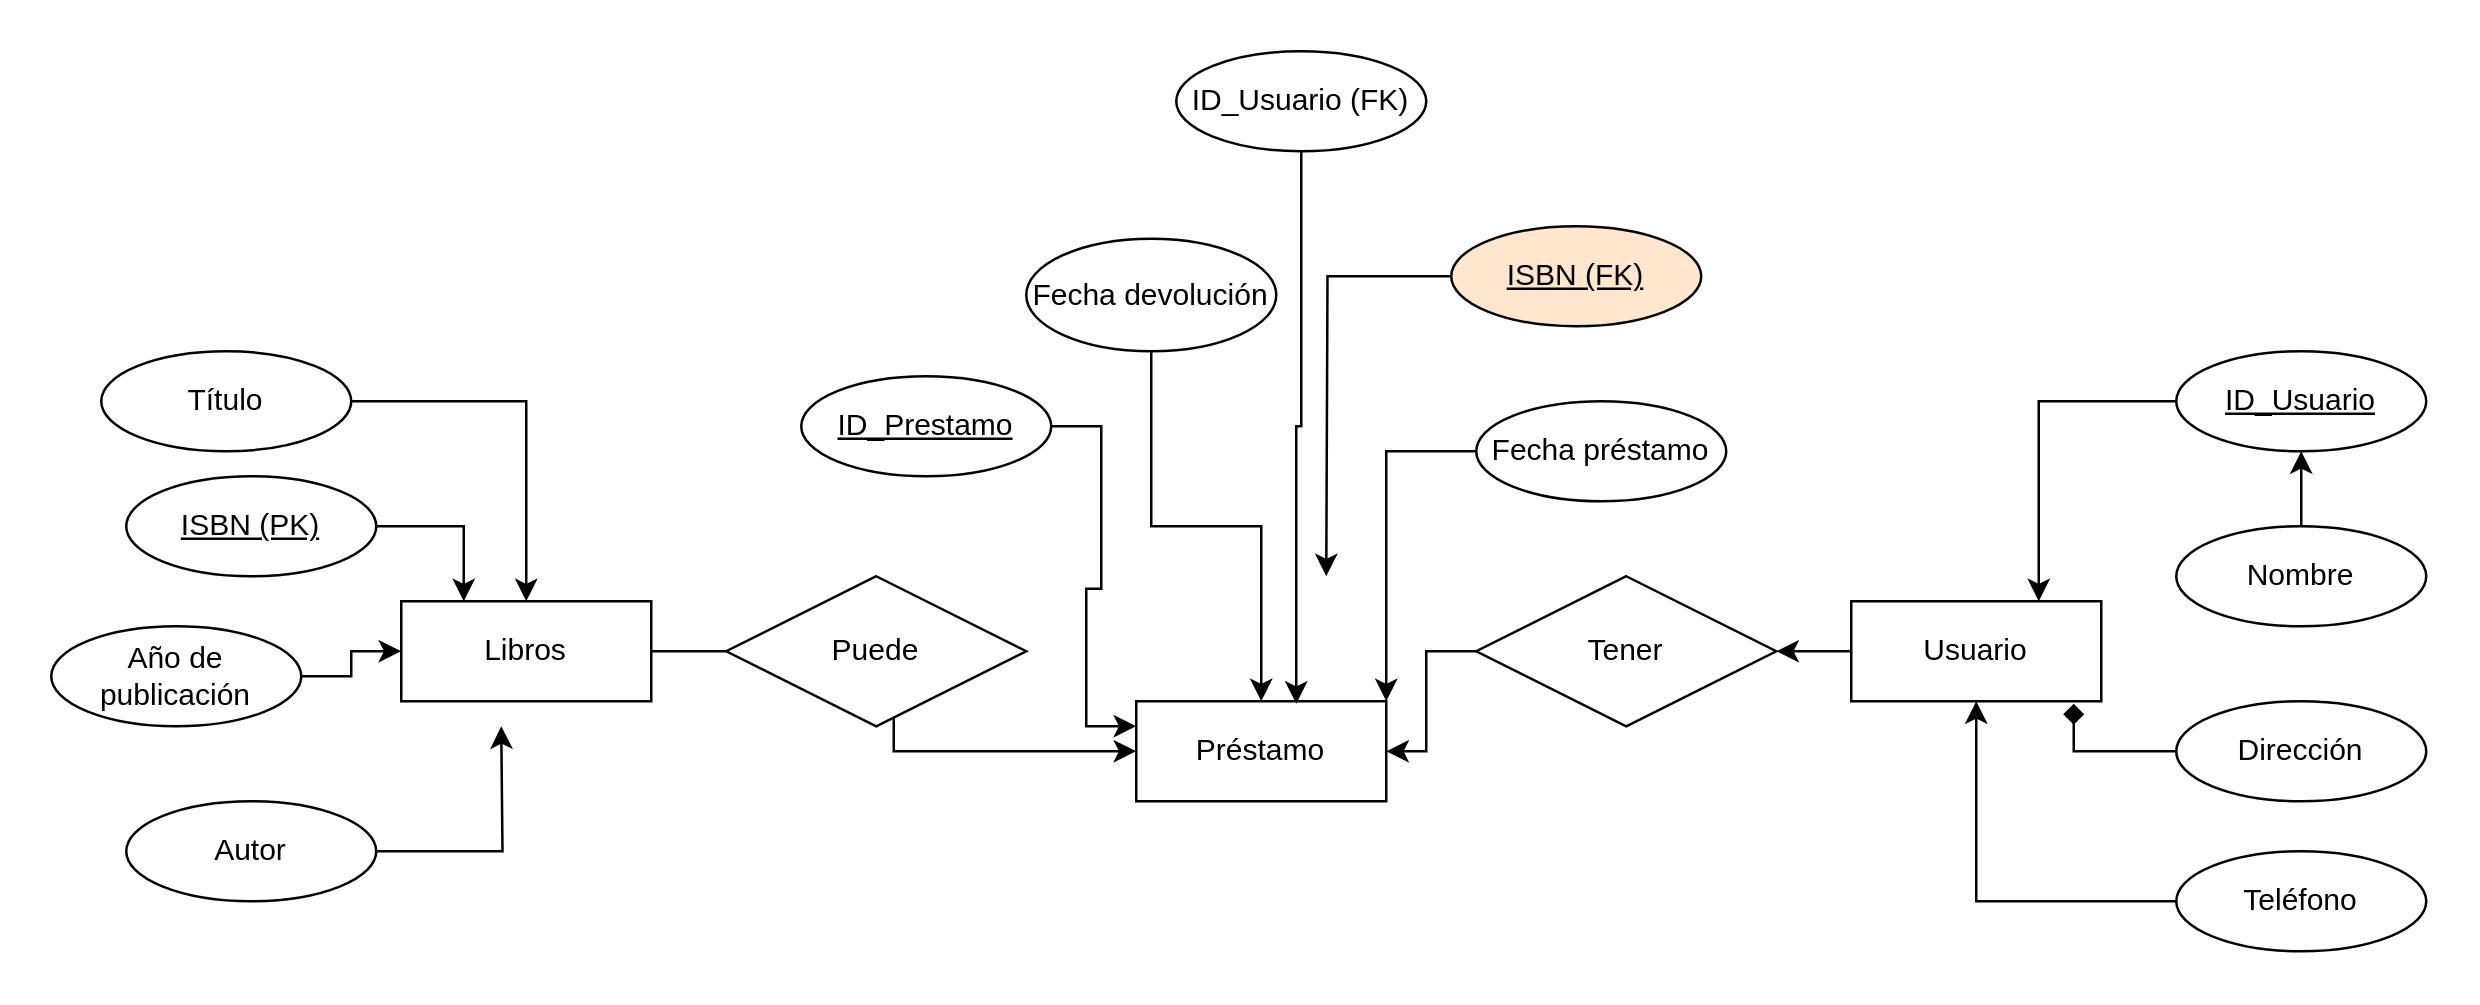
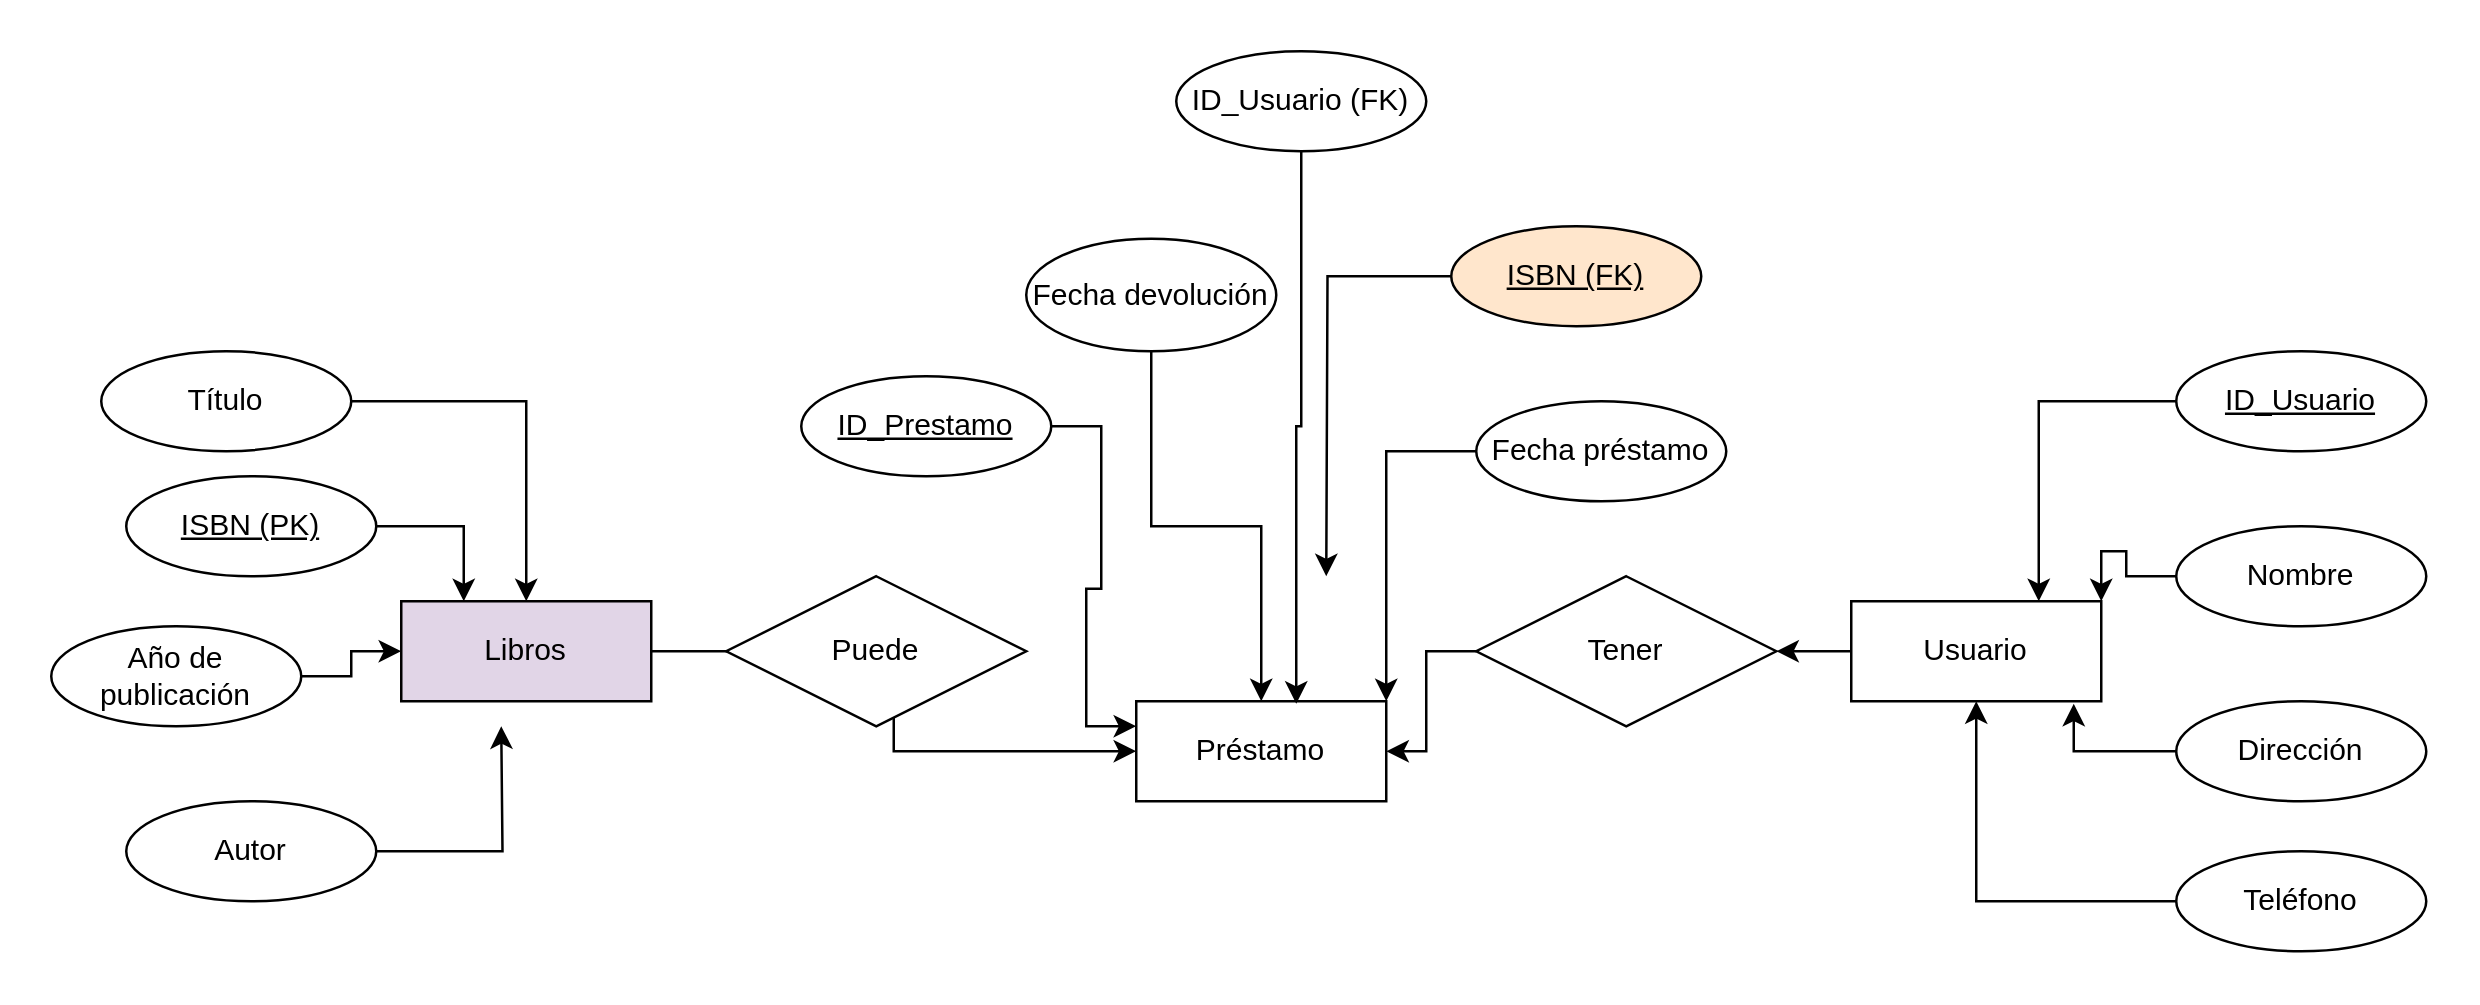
edge "Nombre" -> "ID_Usuario": now "Nombre" -> "Usuario"
node "Libros": fillcolor #ffffff -> #e1d5e7
edge "Dirección" -> "Usuario": arrowhead diamond -> classic
